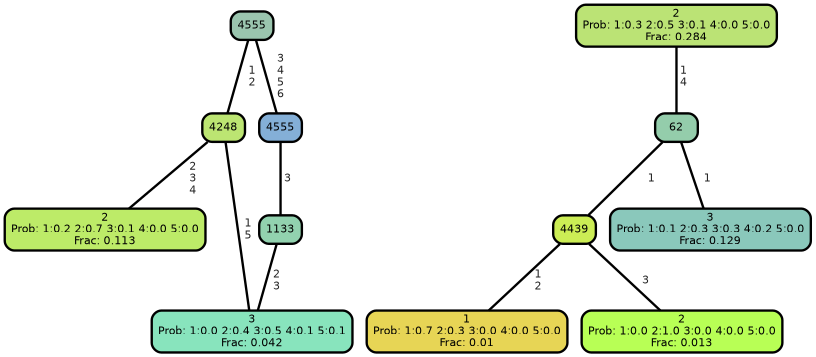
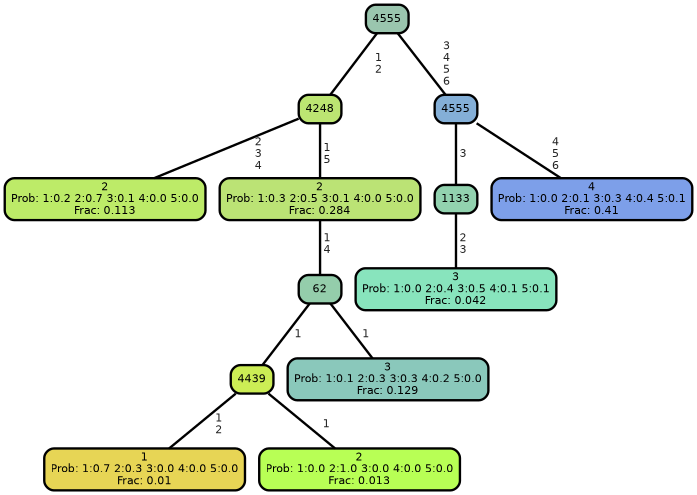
node "4 Prob: 1:0.0 2:0.1 3:0.3 4:0.4 5:0.1 Frac: 0.41": added
edge "4248" -- "3 Prob: 1:0.0 2:0.4 3:0.5 4:0.1 5:0.1 Frac: 0.042": now "4248" -- "2 Prob: 1:0.3 2:0.5 3:0.1 4:0.0 5:0.0 Frac: 0.284"
edge "4439" -- "2 Prob: 1:0.0 2:1.0 3:0.0 4:0.0 5:0.0 Frac: 0.013": label " 3" -> " 1"
